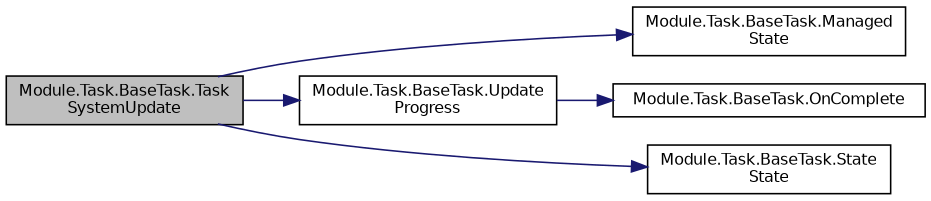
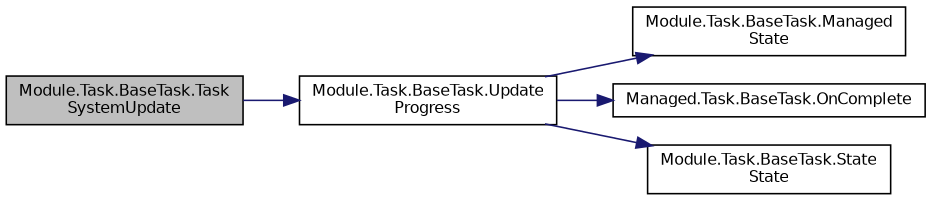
edge "Module.Task.BaseTask.Task SystemUpdate" -> "Module.Task.BaseTask.Managed State": now "Module.Task.BaseTask.Update Progress" -> "Module.Task.BaseTask.Managed State"
node "Module.Task.BaseTask.OnComplete": label "Module.Task.BaseTask.OnComplete" -> "Managed.Task.BaseTask.OnComplete"
edge "Module.Task.BaseTask.Task SystemUpdate" -> "Module.Task.BaseTask.State State": now "Module.Task.BaseTask.Update Progress" -> "Module.Task.BaseTask.State State"
